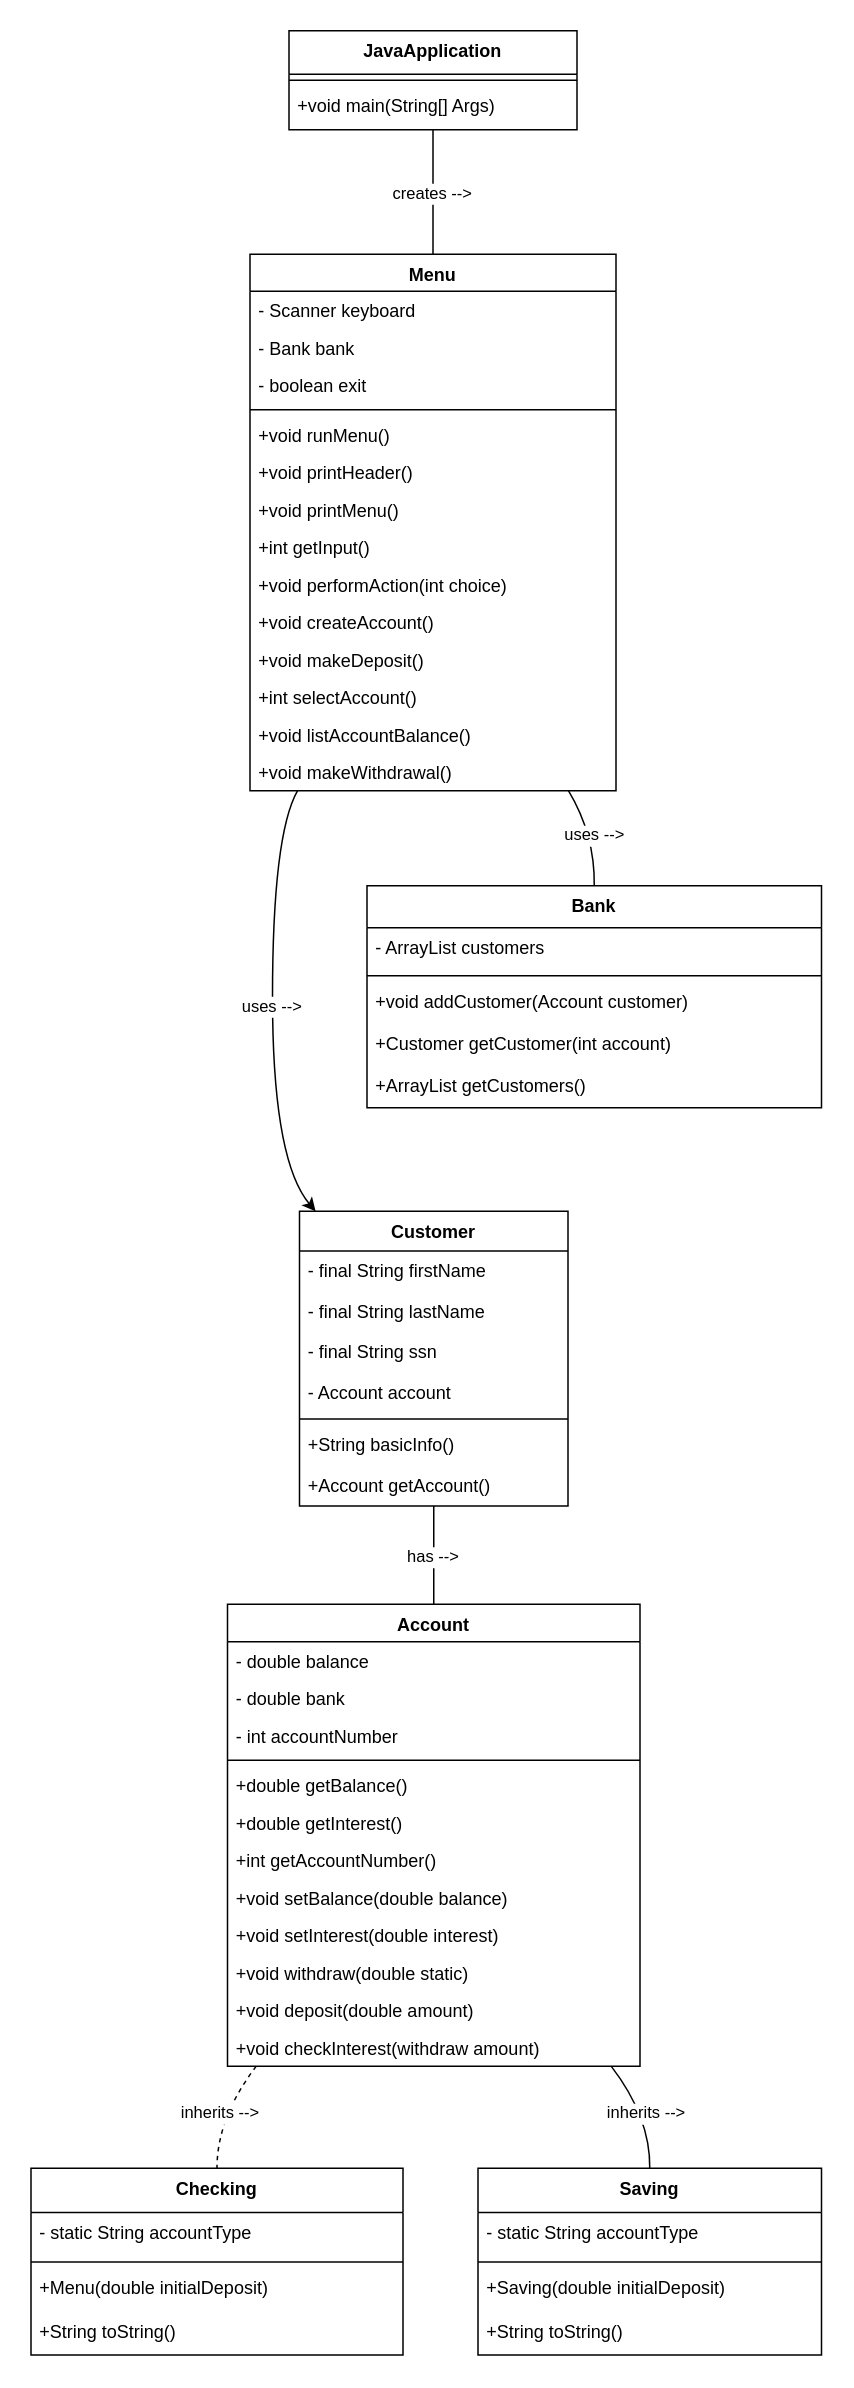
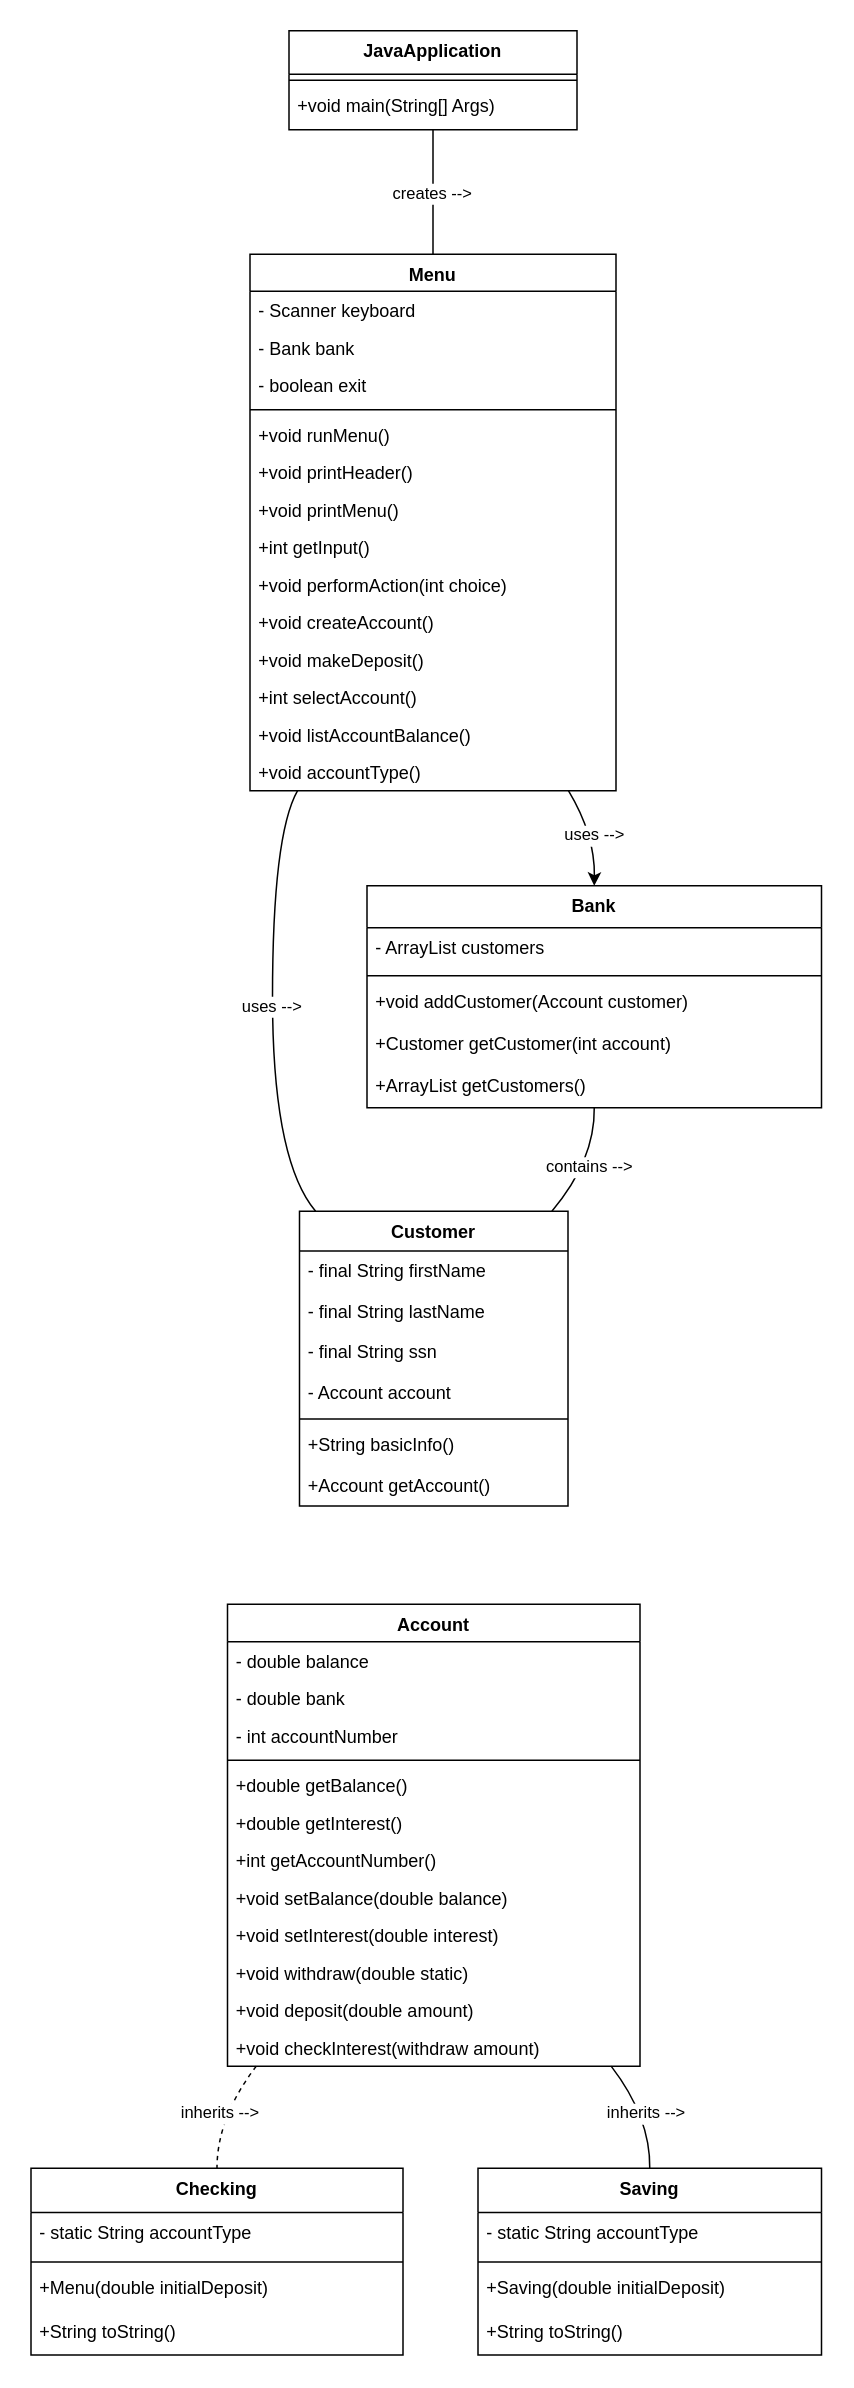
node "+void makeWithdrawal()": label "+void makeWithdrawal()" -> "+void accountType()"
edge "Menu" -- "Bank": arrowhead none -> classic
edge "Menu" -> "Customer": arrowhead classic -> none
edge "Bank" -- "Customer": added, label "contains -->"
edge "Customer" -- "Account": removed, label "has -->"
